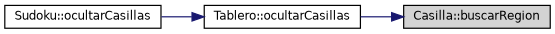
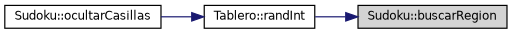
node "Tablero::ocultarCasillas": label "Tablero::ocultarCasillas" -> "Tablero::randInt"
node "Casilla::buscarRegion": label "Casilla::buscarRegion" -> "Sudoku::buscarRegion"
